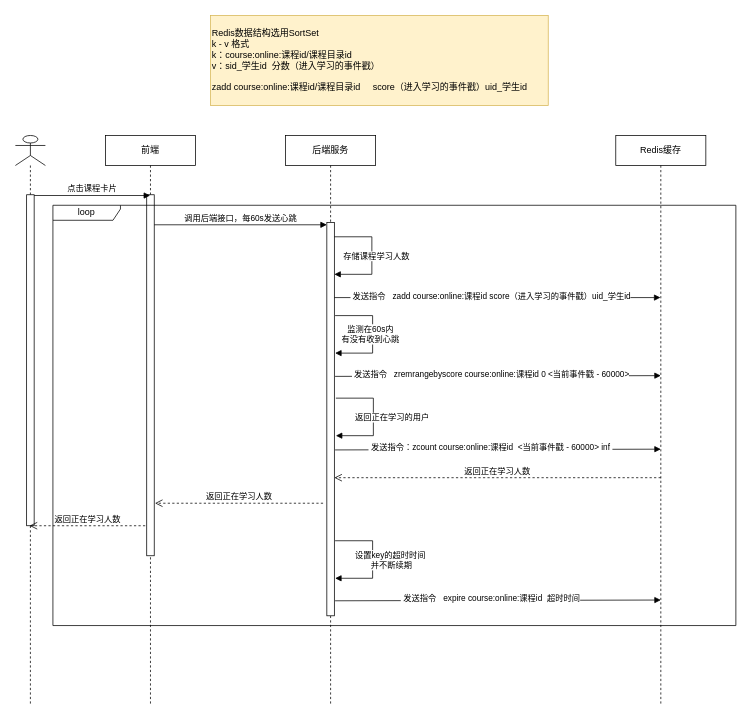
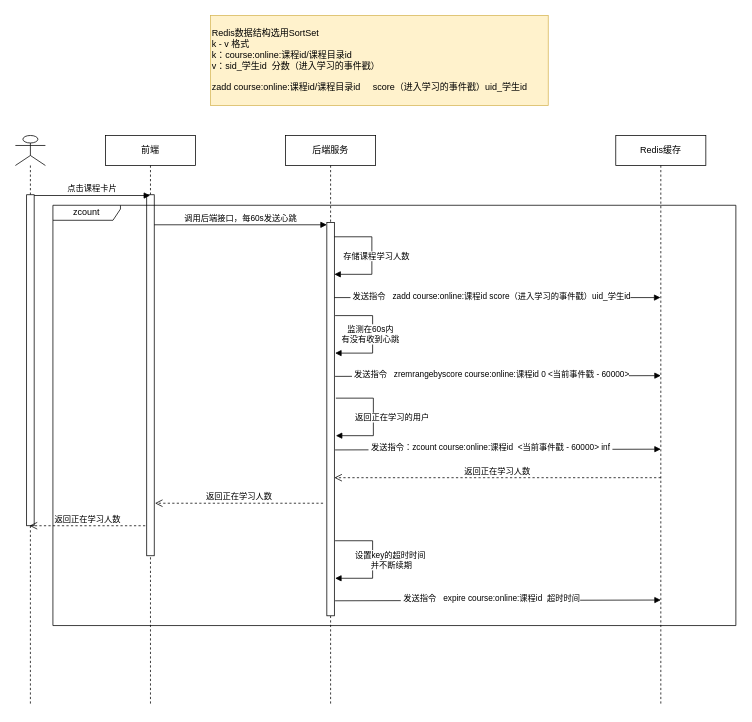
node "loop": label "loop" -> "zcount"
